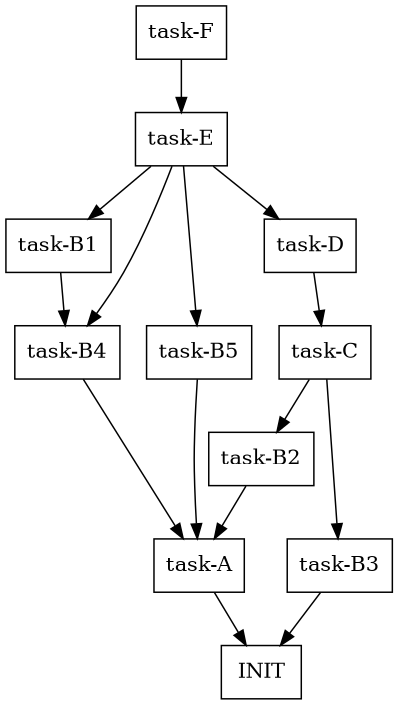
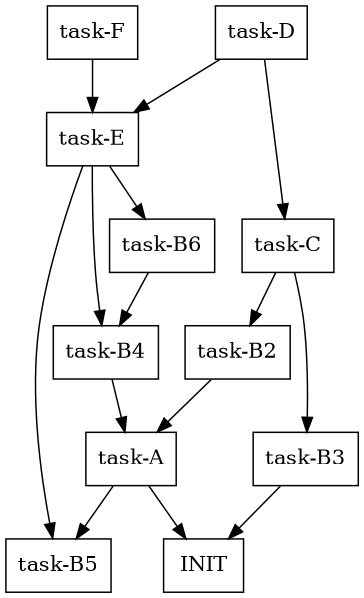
edge "task-E" -> "task-D": reversed
node "task-B1": label "task-B1" -> "task-B6"
edge "task-B5" -> "task-A": reversed
